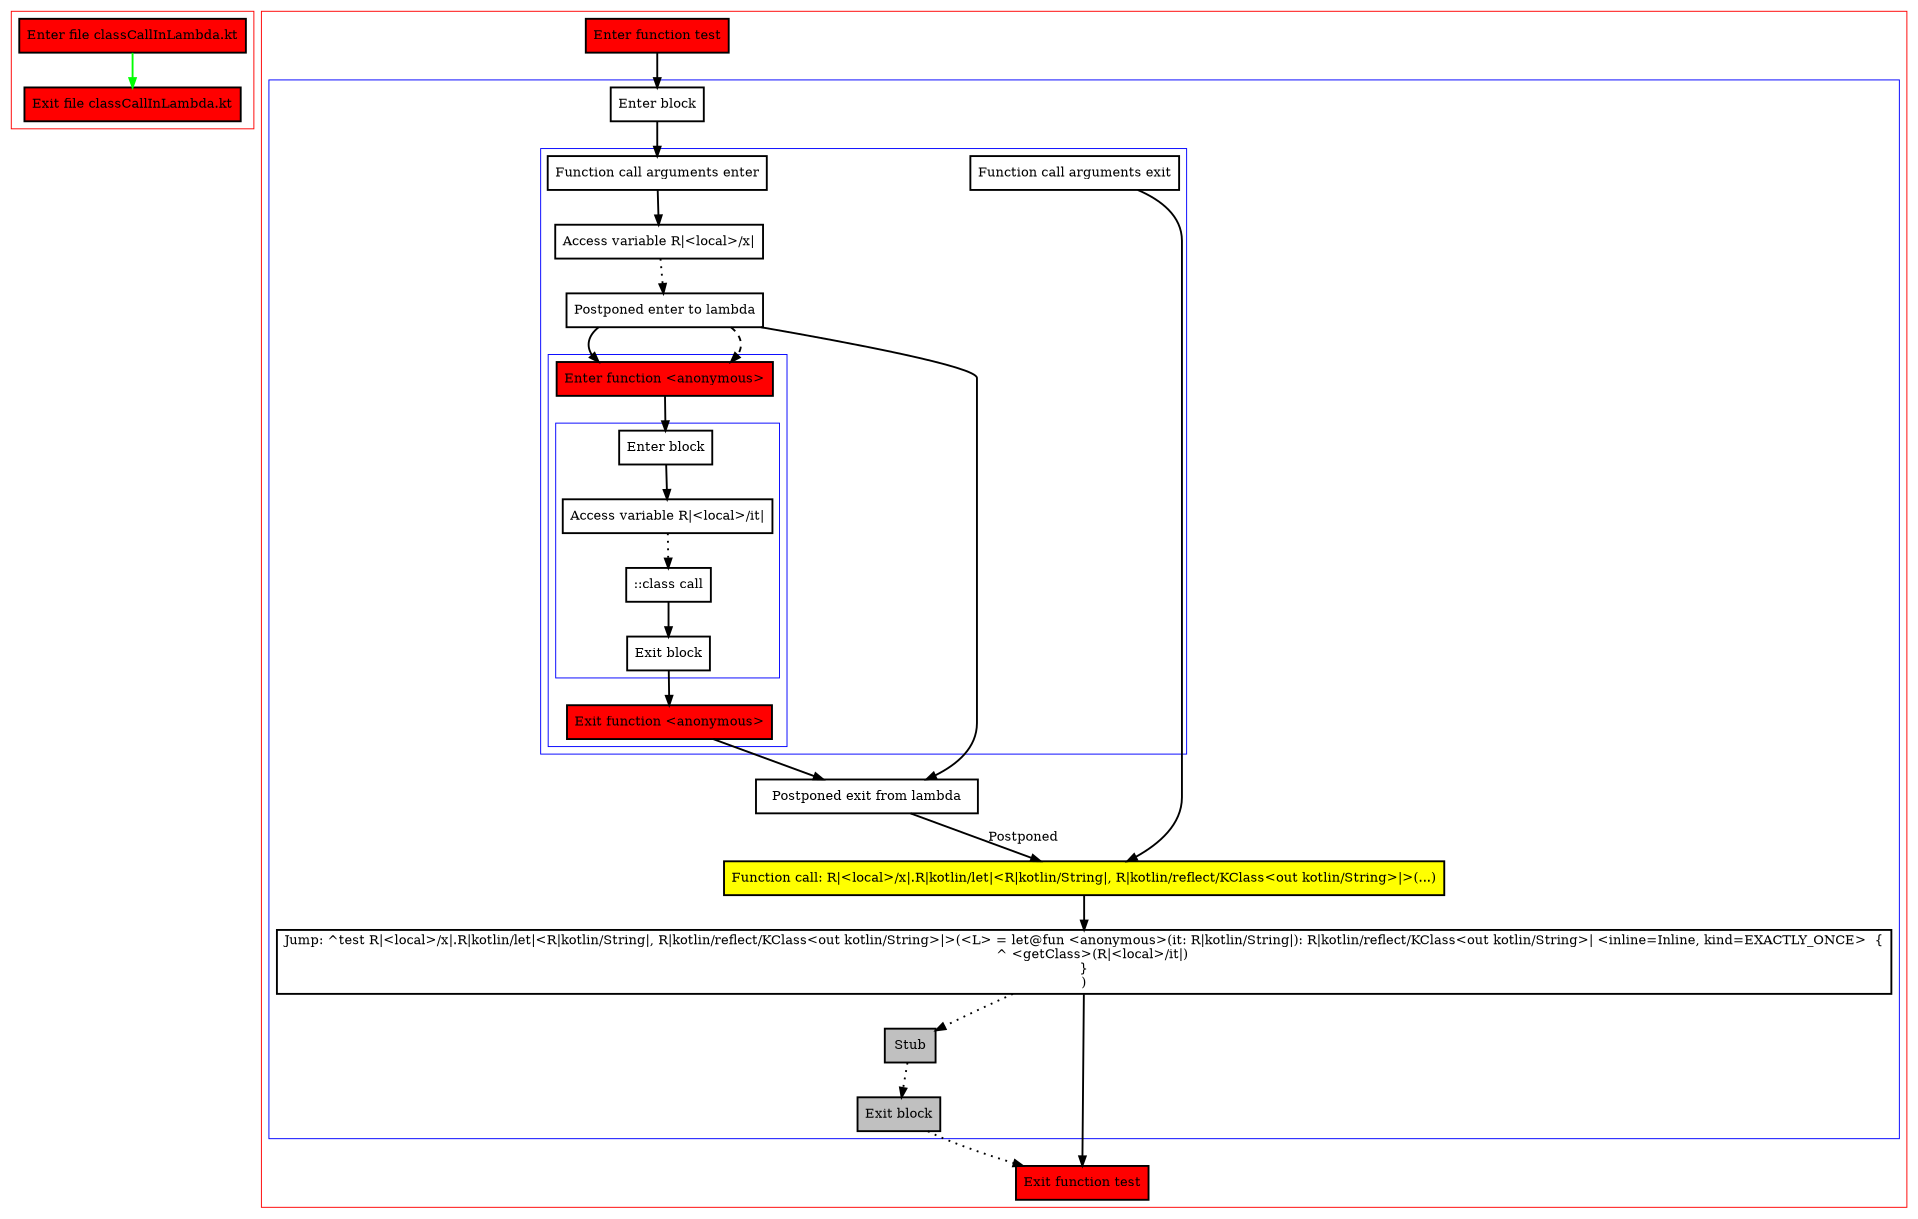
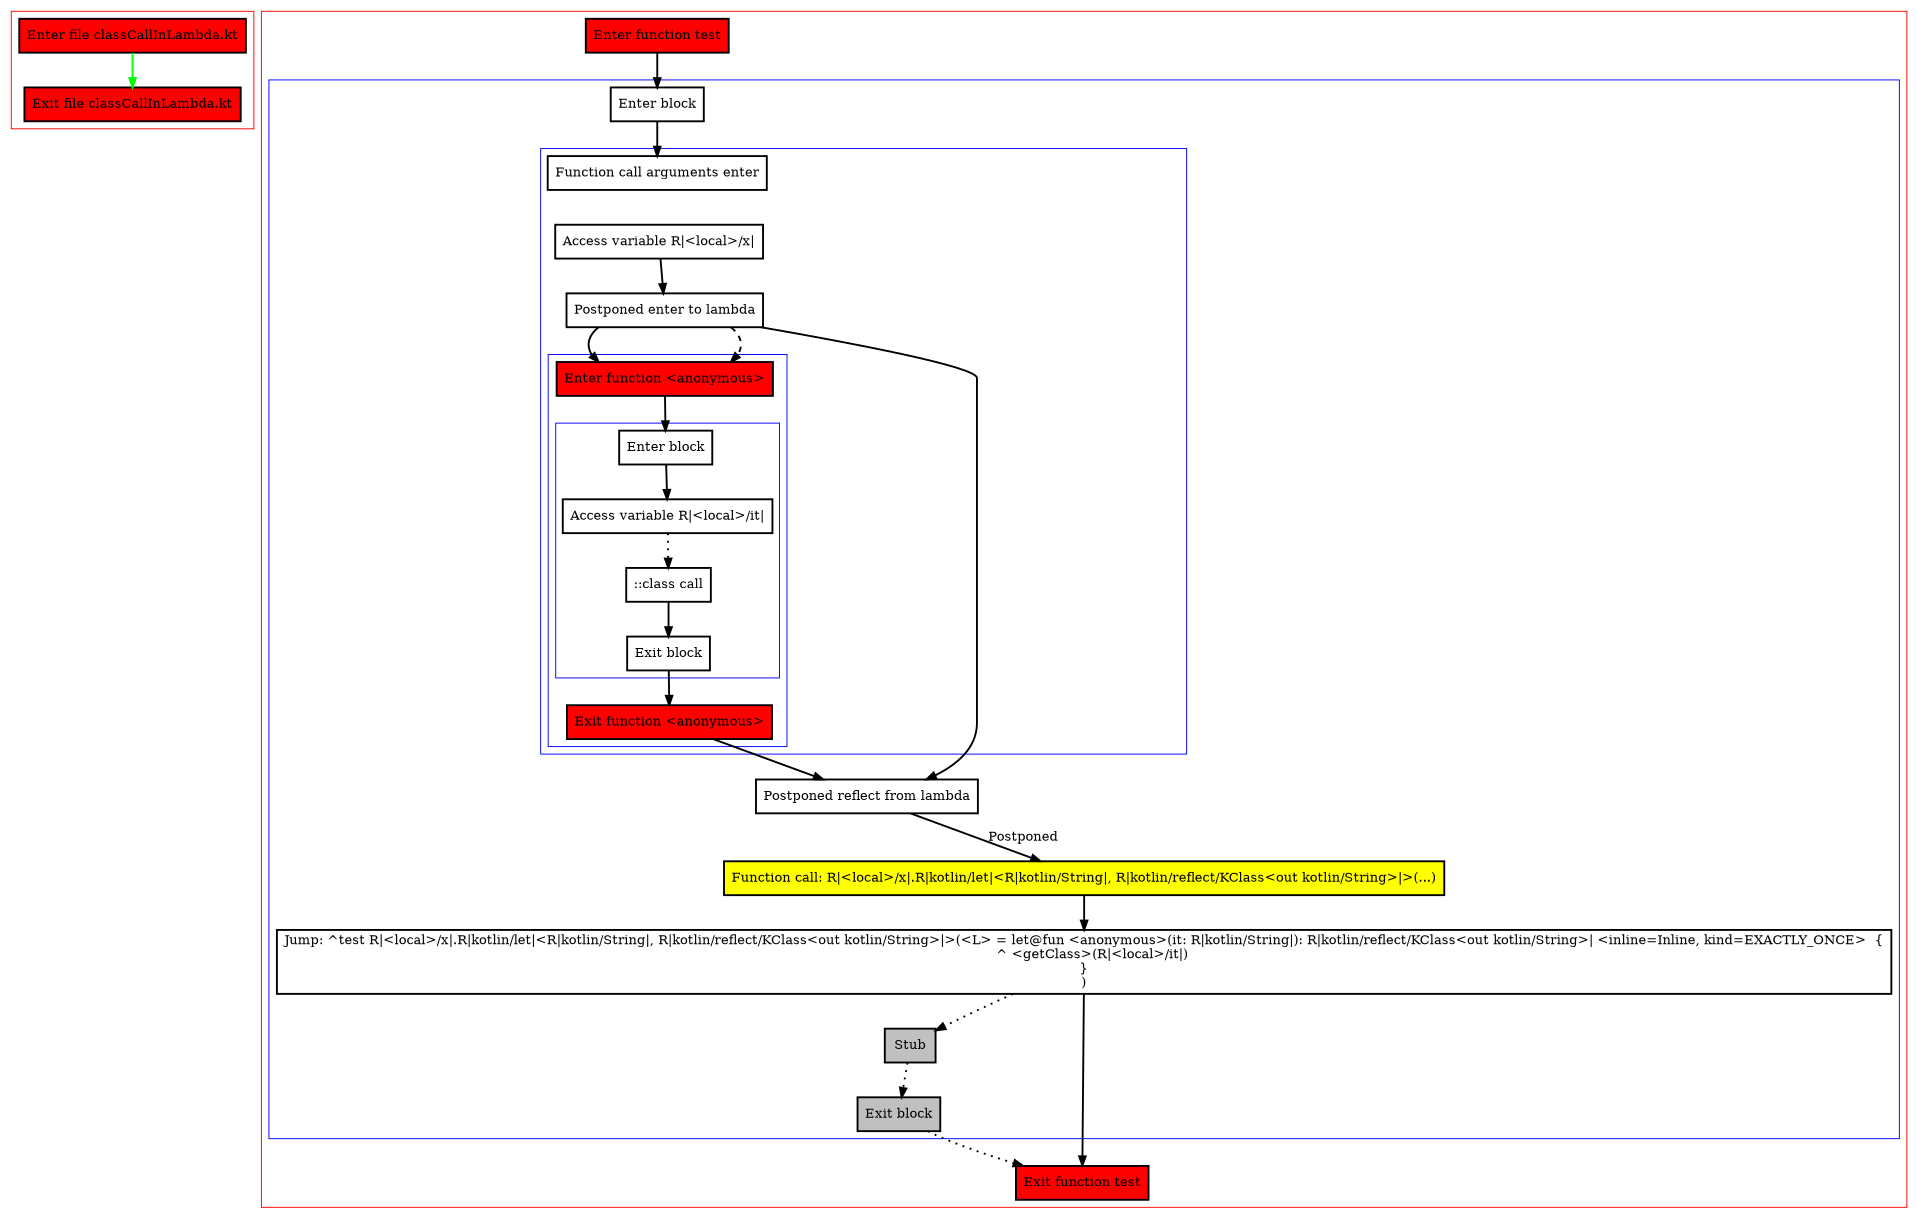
node "Function call arguments exit": removed
edge "Function call arguments enter" -> "Access variable R|<local>/x|": removed
edge "Access variable R|<local>/x|" -> "Postponed enter to lambda": style dotted -> solid
node "Postponed exit from lambda": label "Postponed exit from lambda" -> "Postponed reflect from lambda"
